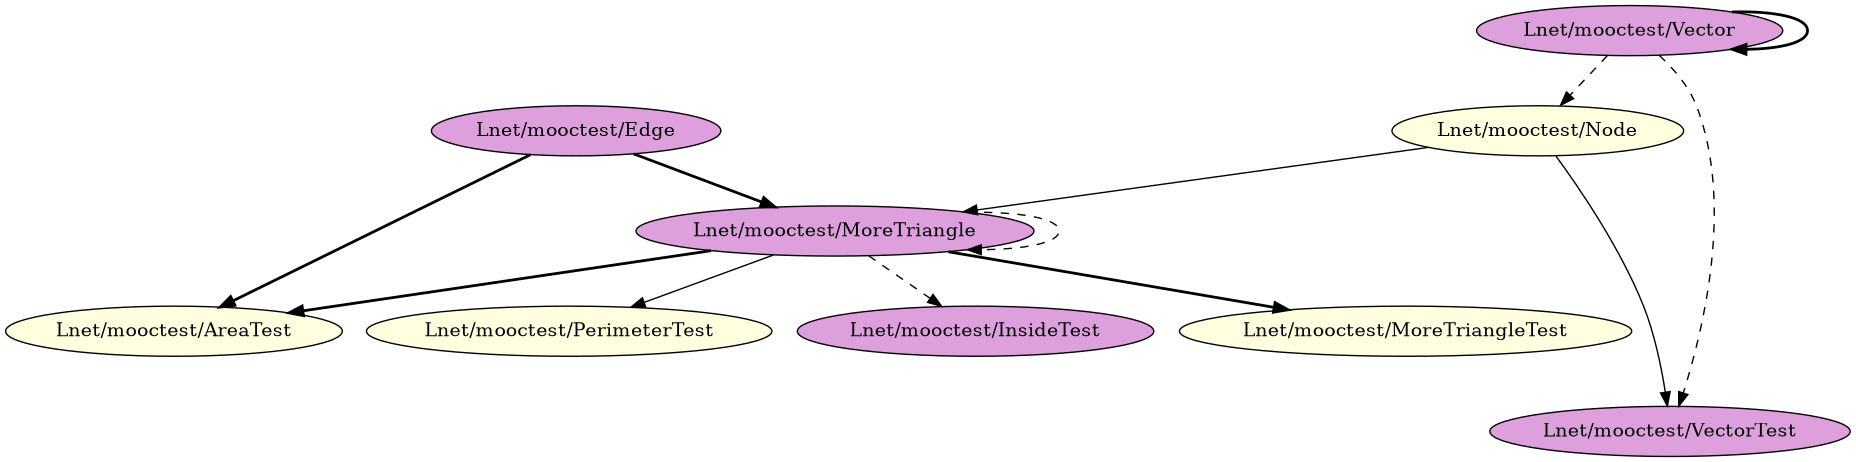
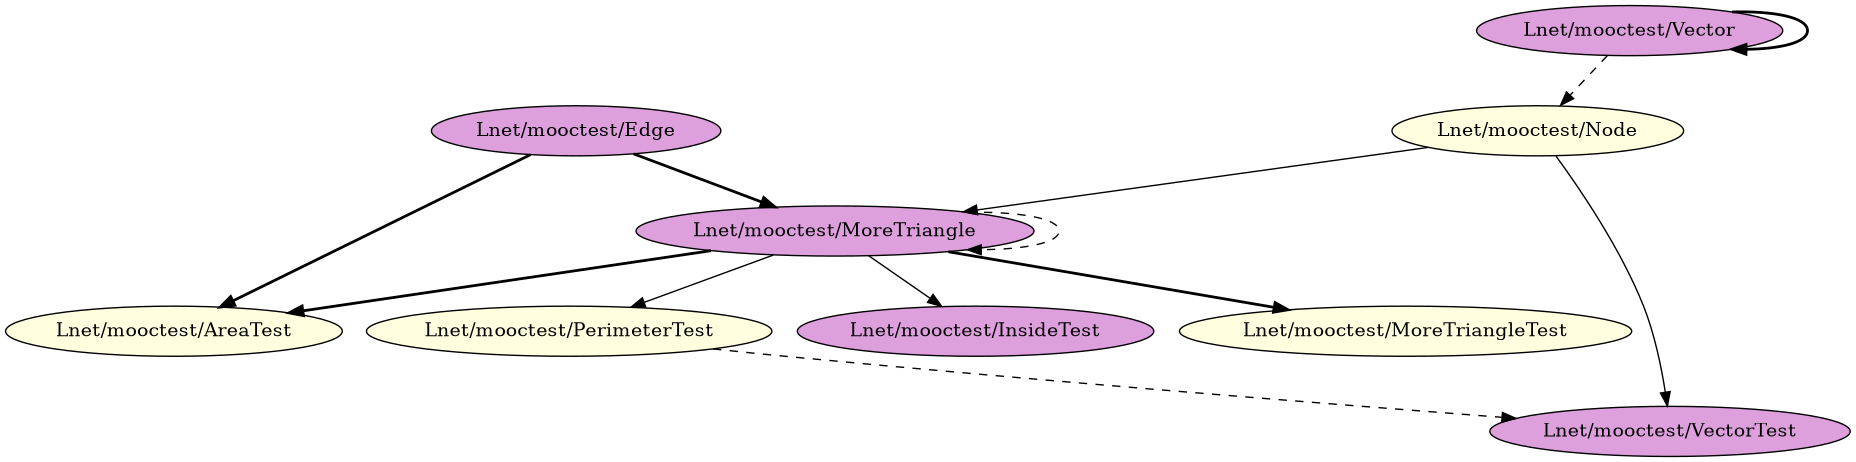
edge "Lnet/mooctest/Vector" -> "Lnet/mooctest/VectorTest": now "Lnet/mooctest/PerimeterTest" -> "Lnet/mooctest/VectorTest"
edge "Lnet/mooctest/MoreTriangle" -> "Lnet/mooctest/InsideTest": style dashed -> solid
